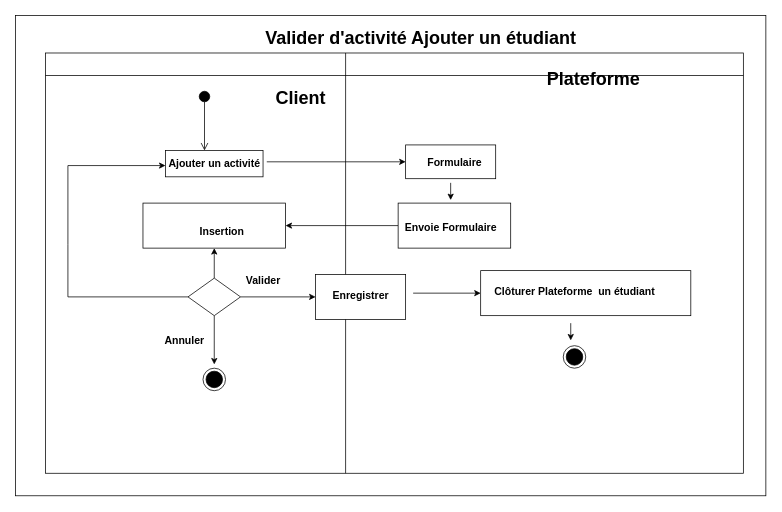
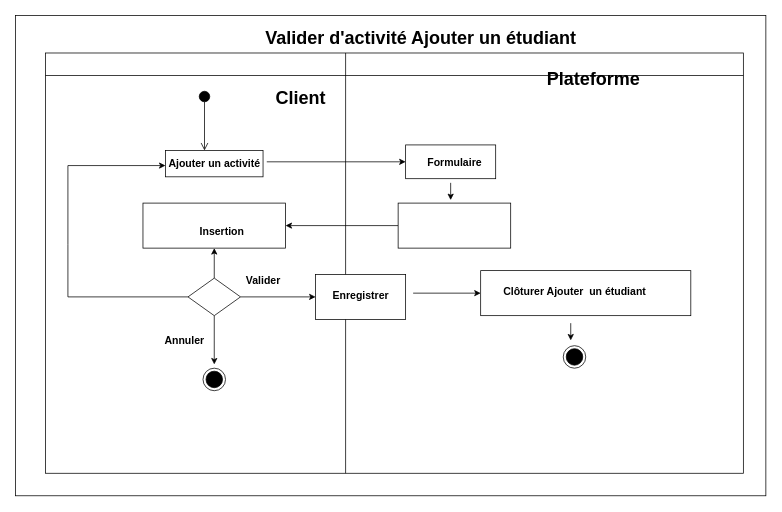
node "Envoie Formulaire": removed
node "Clôturer Plateforme un étudiant": label "Clôturer Plateforme un étudiant" -> "Clôturer Ajouter un étudiant"
